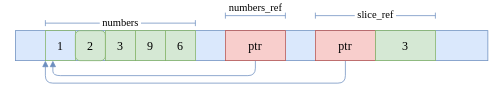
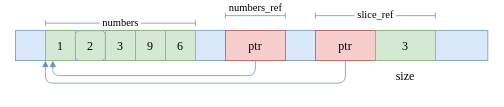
node "1": fillcolor #dae8fc -> #d5e8d4
node "size": added
